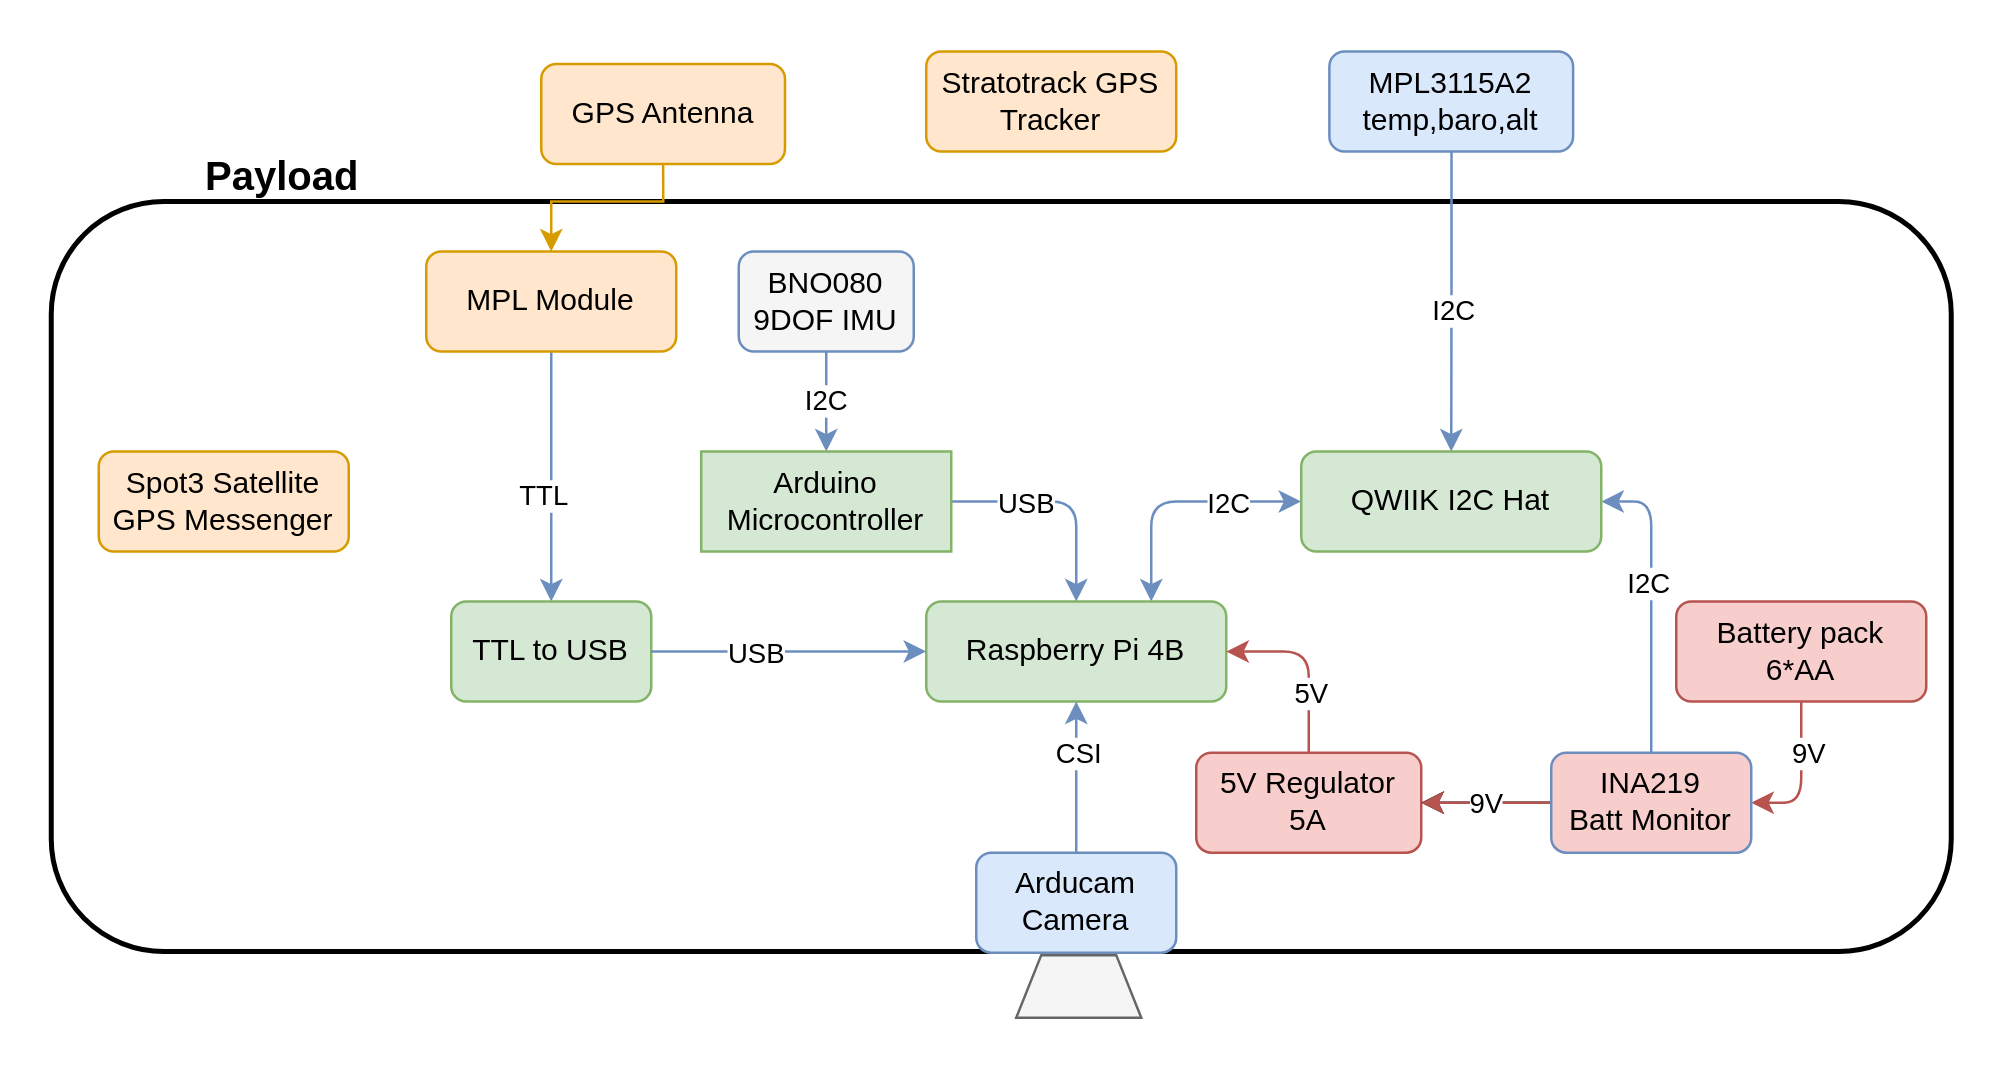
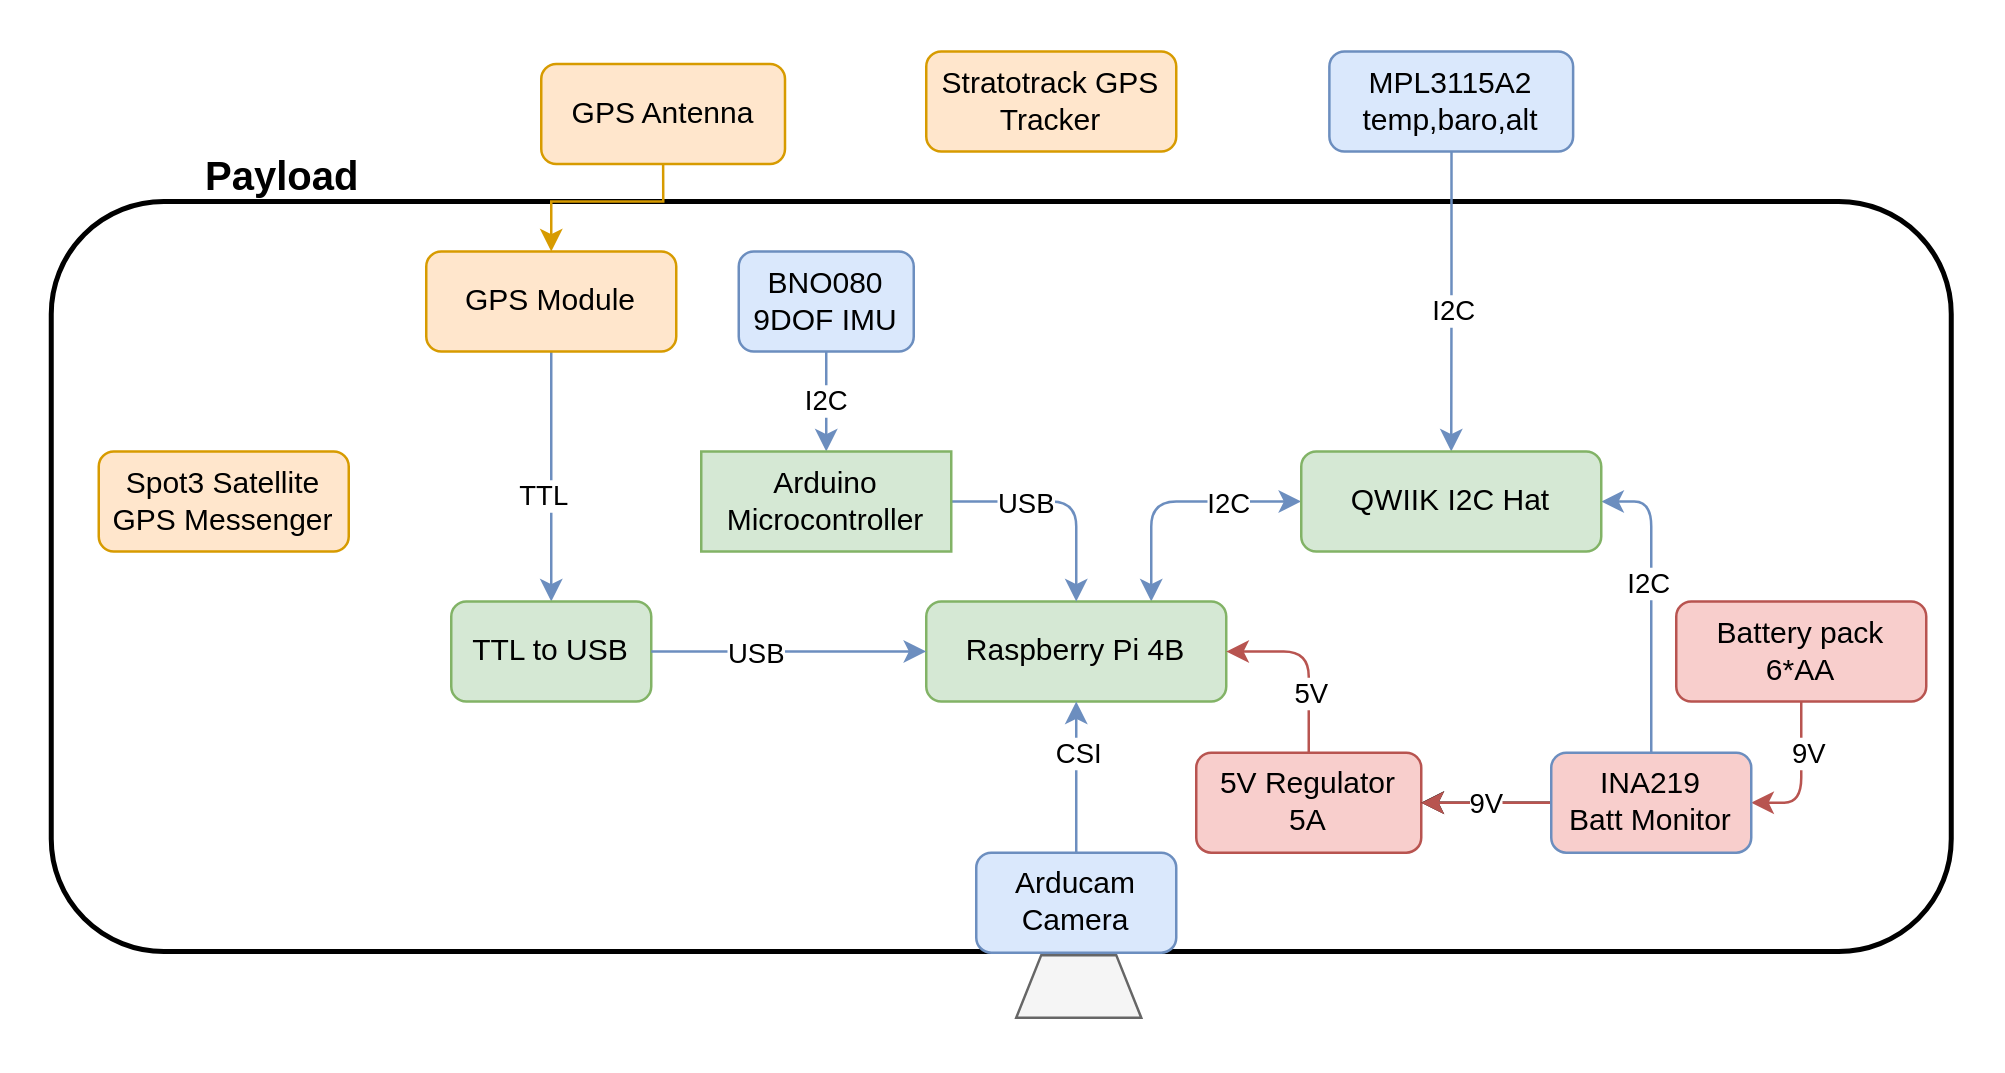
node "MPL Module": label "MPL Module" -> "GPS Module"
node "BNO080 9DOF IMU": fillcolor #f5f5f5 -> #dae8fc
